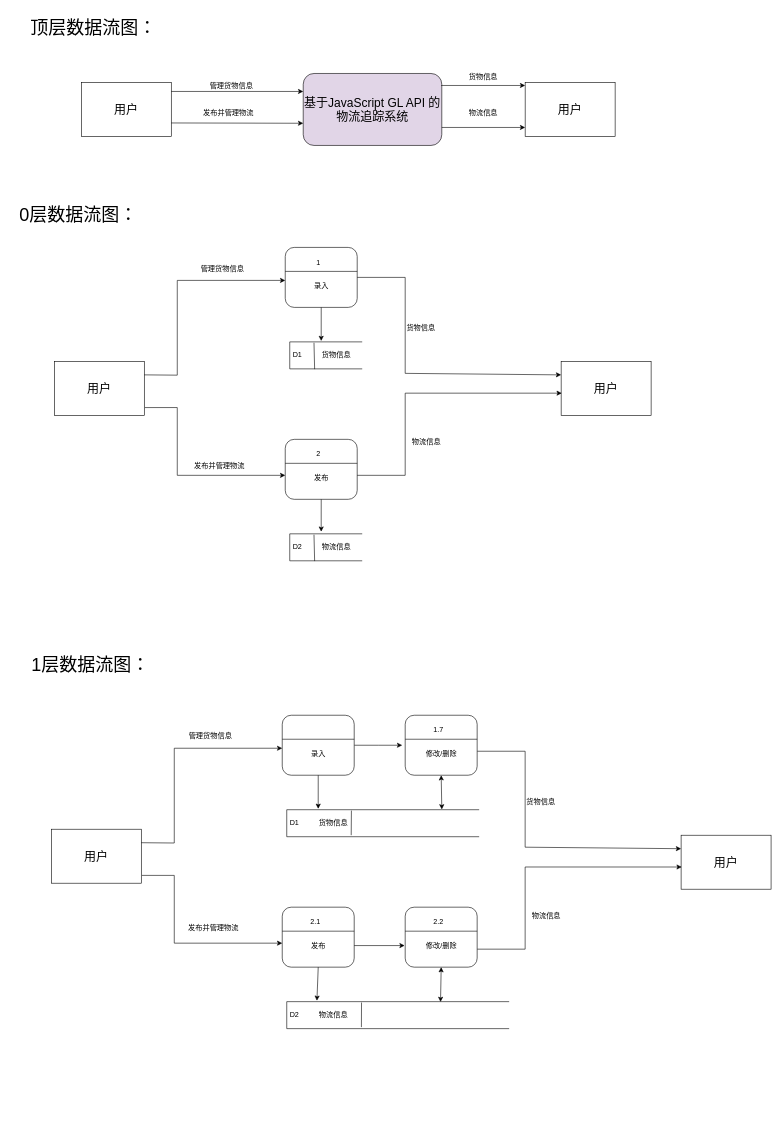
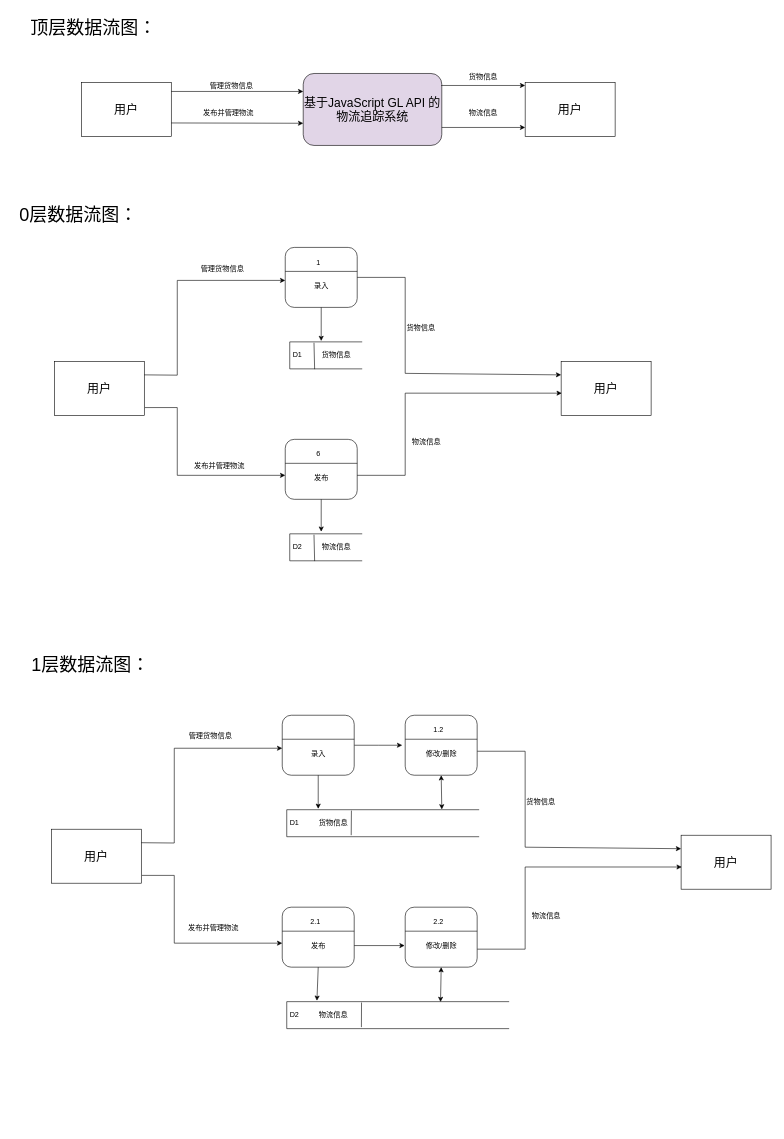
node "2": label "2" -> "6"
node "1.7": label "1.7" -> "1.2"
